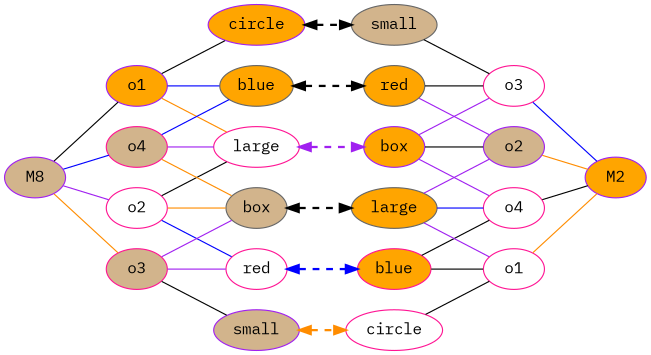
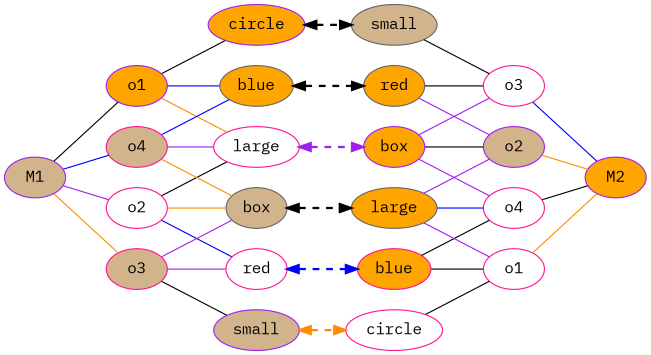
node "M8": label "M8" -> "M1"
